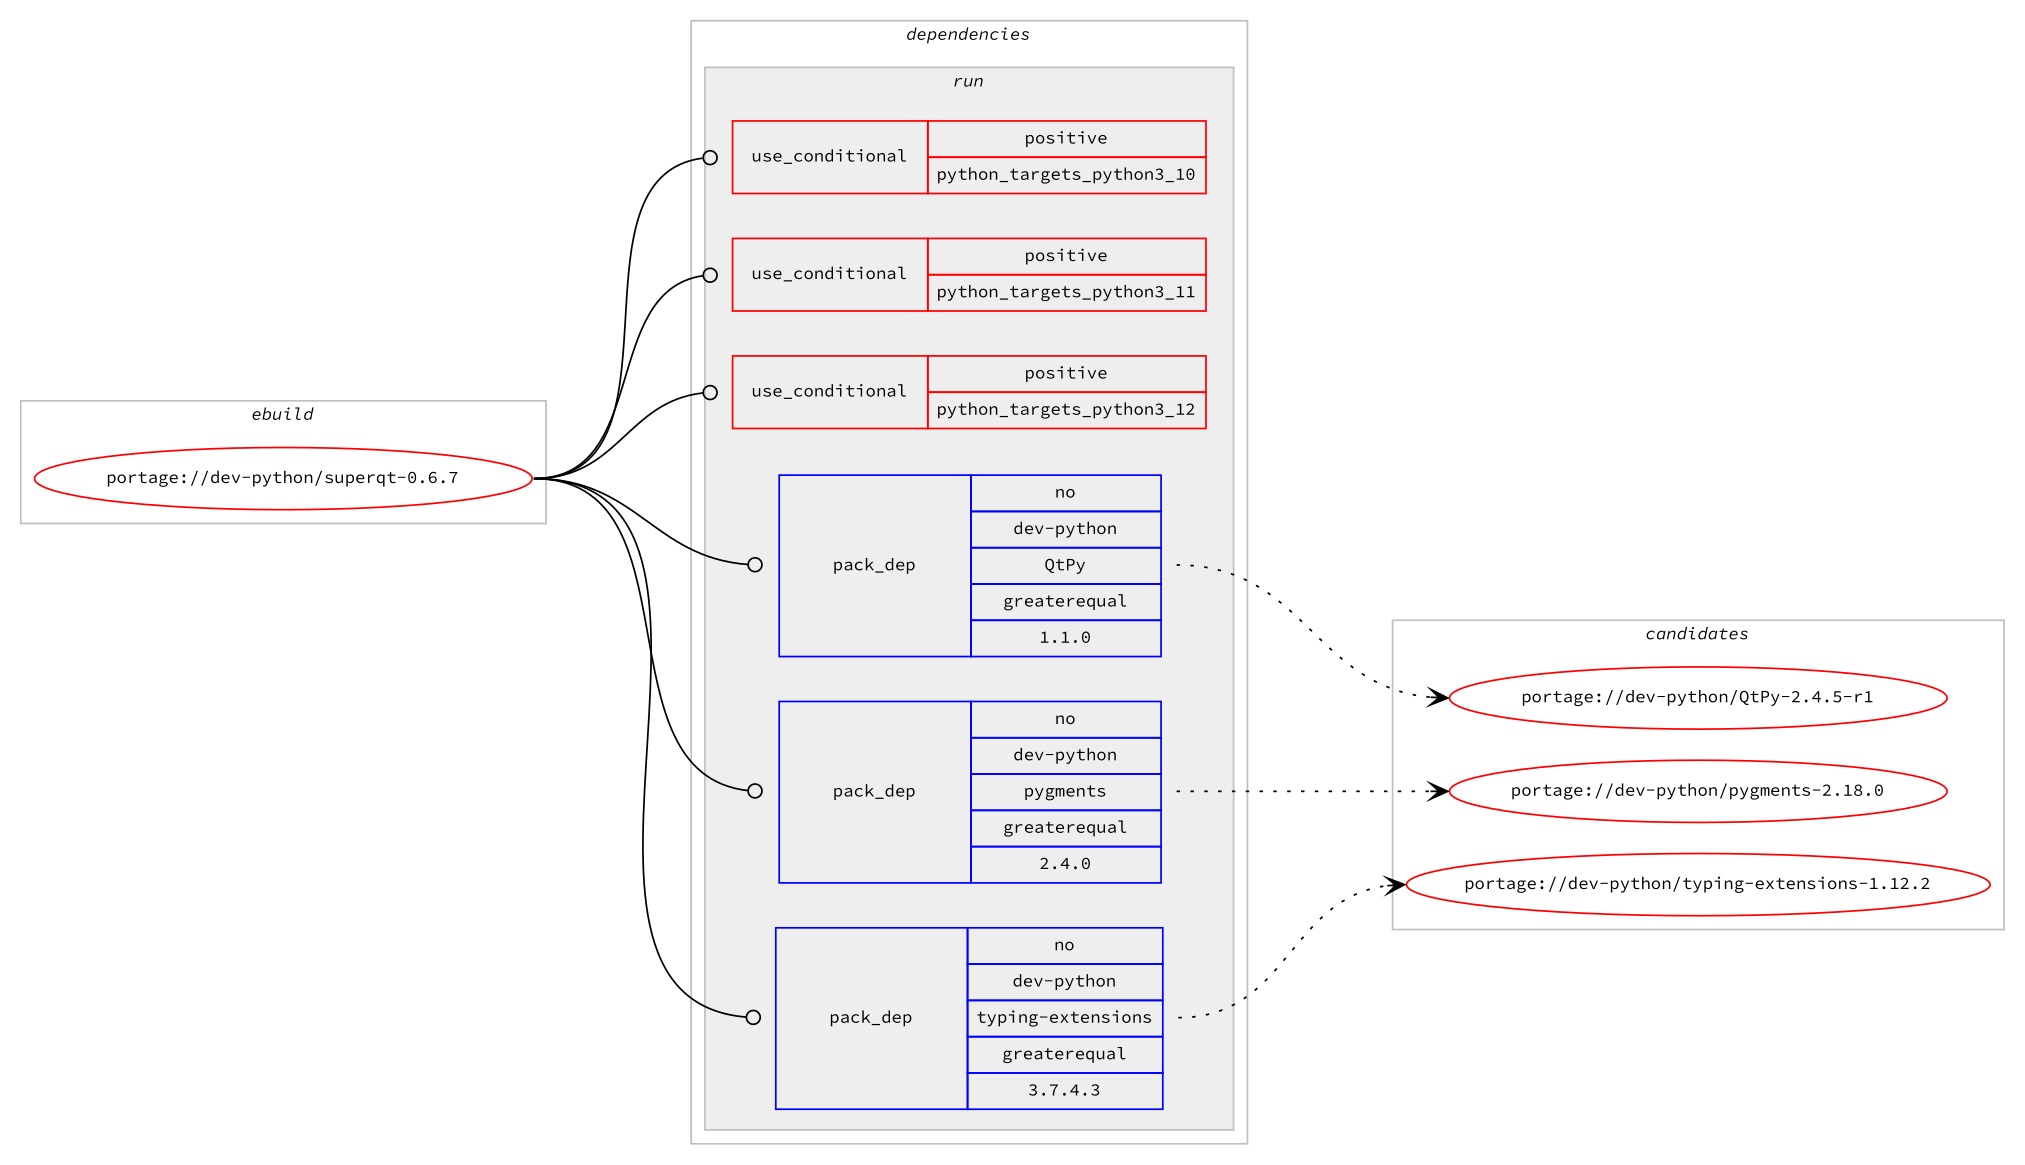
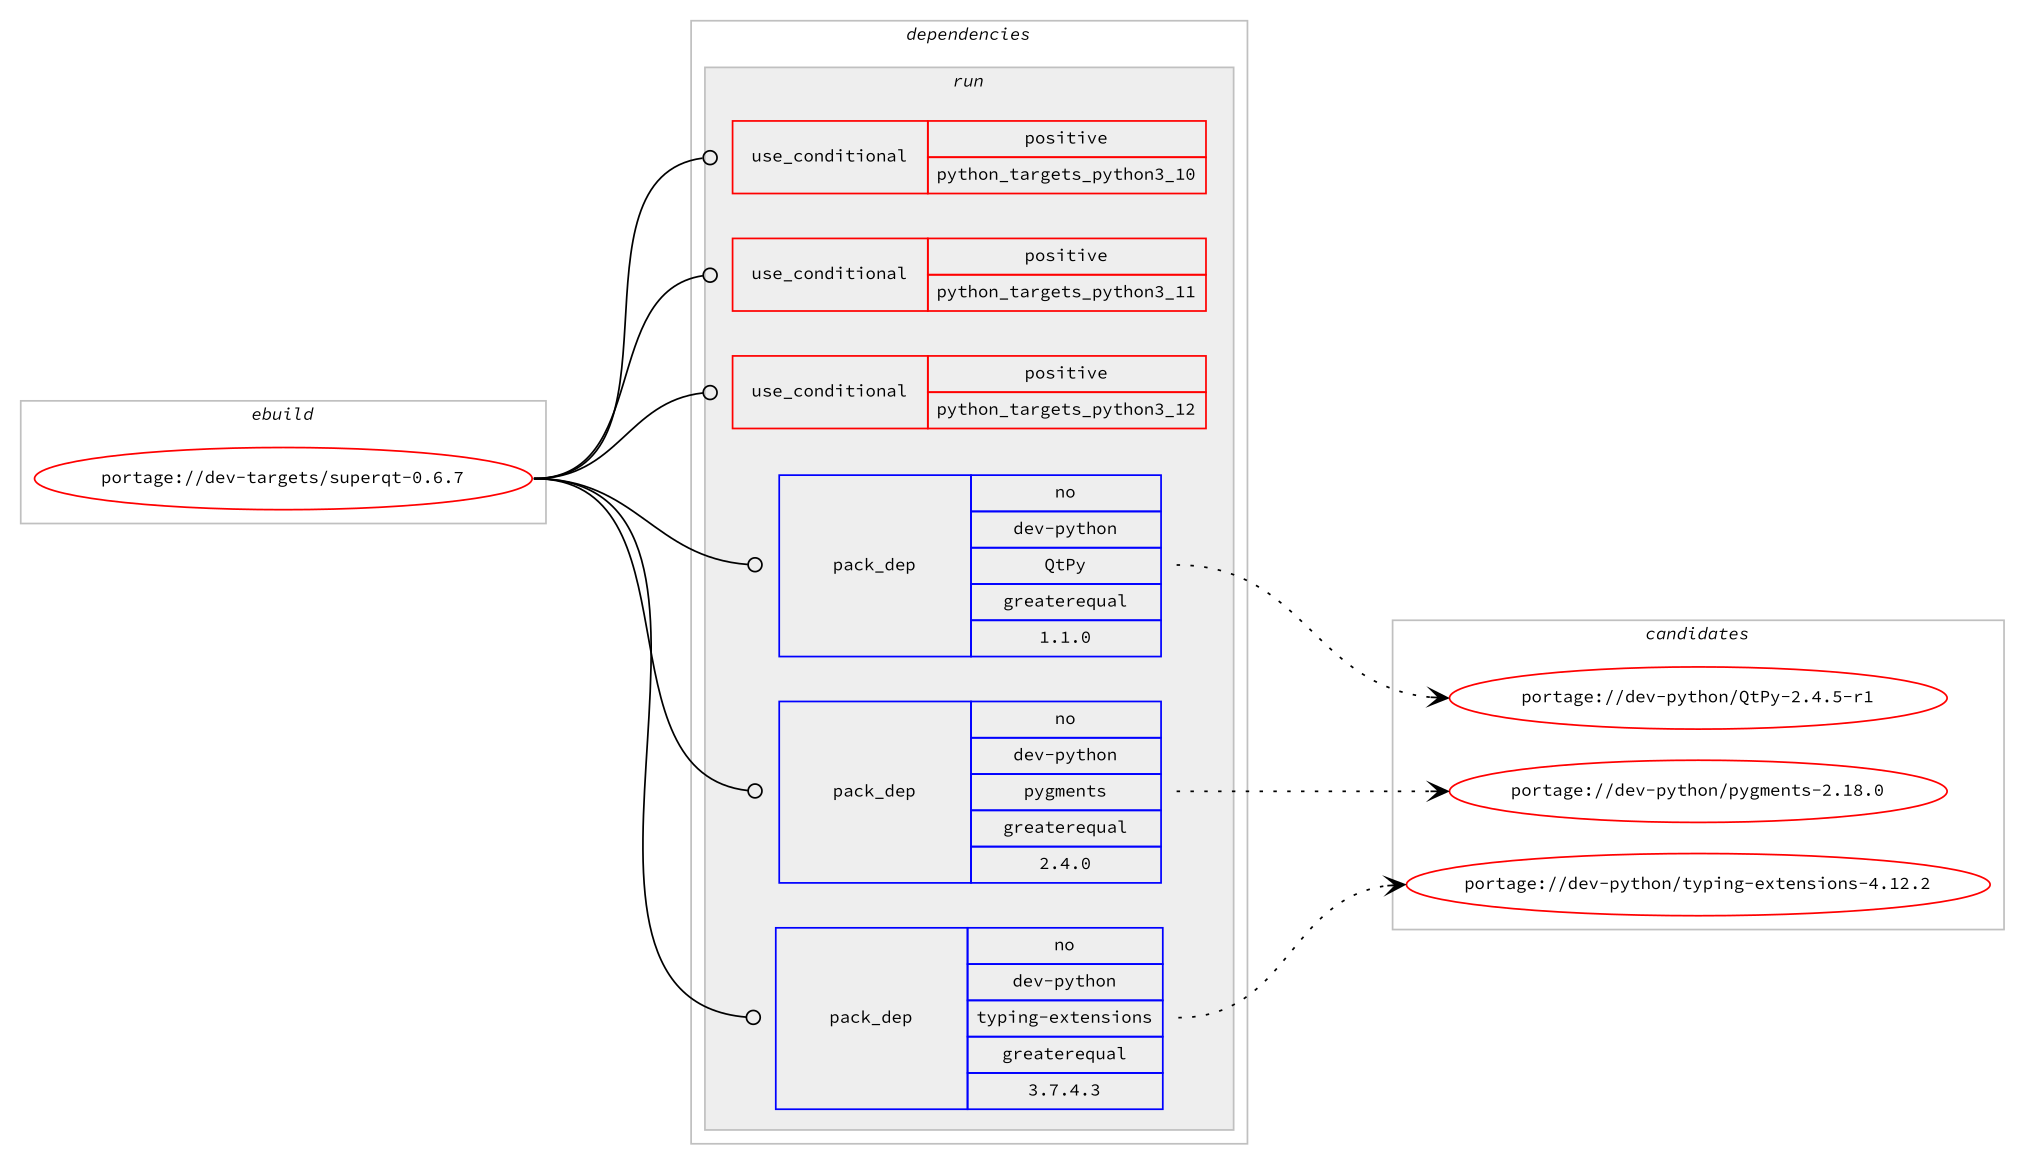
node "portage://dev-python/superqt-0.6.7": label "portage://dev-python/superqt-0.6.7" -> "portage://dev-targets/superqt-0.6.7"
node "portage://dev-python/typing-extensions-1.12.2": label "portage://dev-python/typing-extensions-1.12.2" -> "portage://dev-python/typing-extensions-4.12.2"
